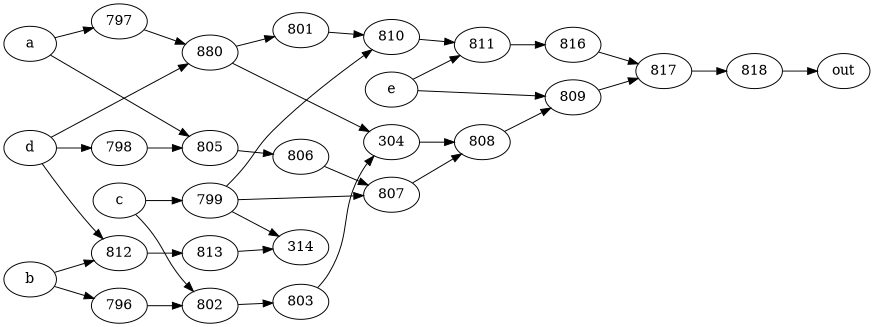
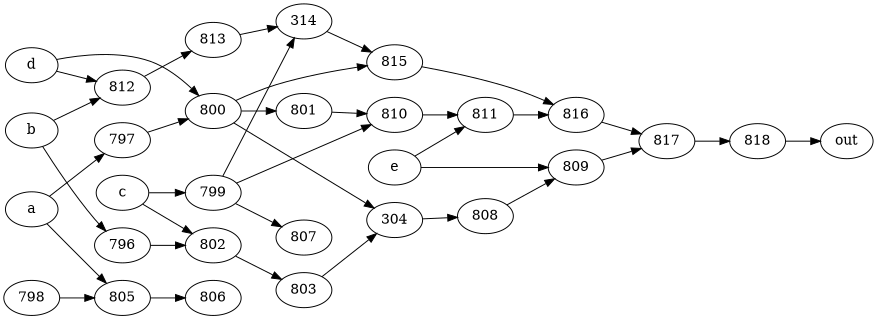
node "880": label "880" -> "800"
node "815": added
edge "d" -> "798": removed
edge "807" -> "808": removed
edge "806" -> "807": removed
